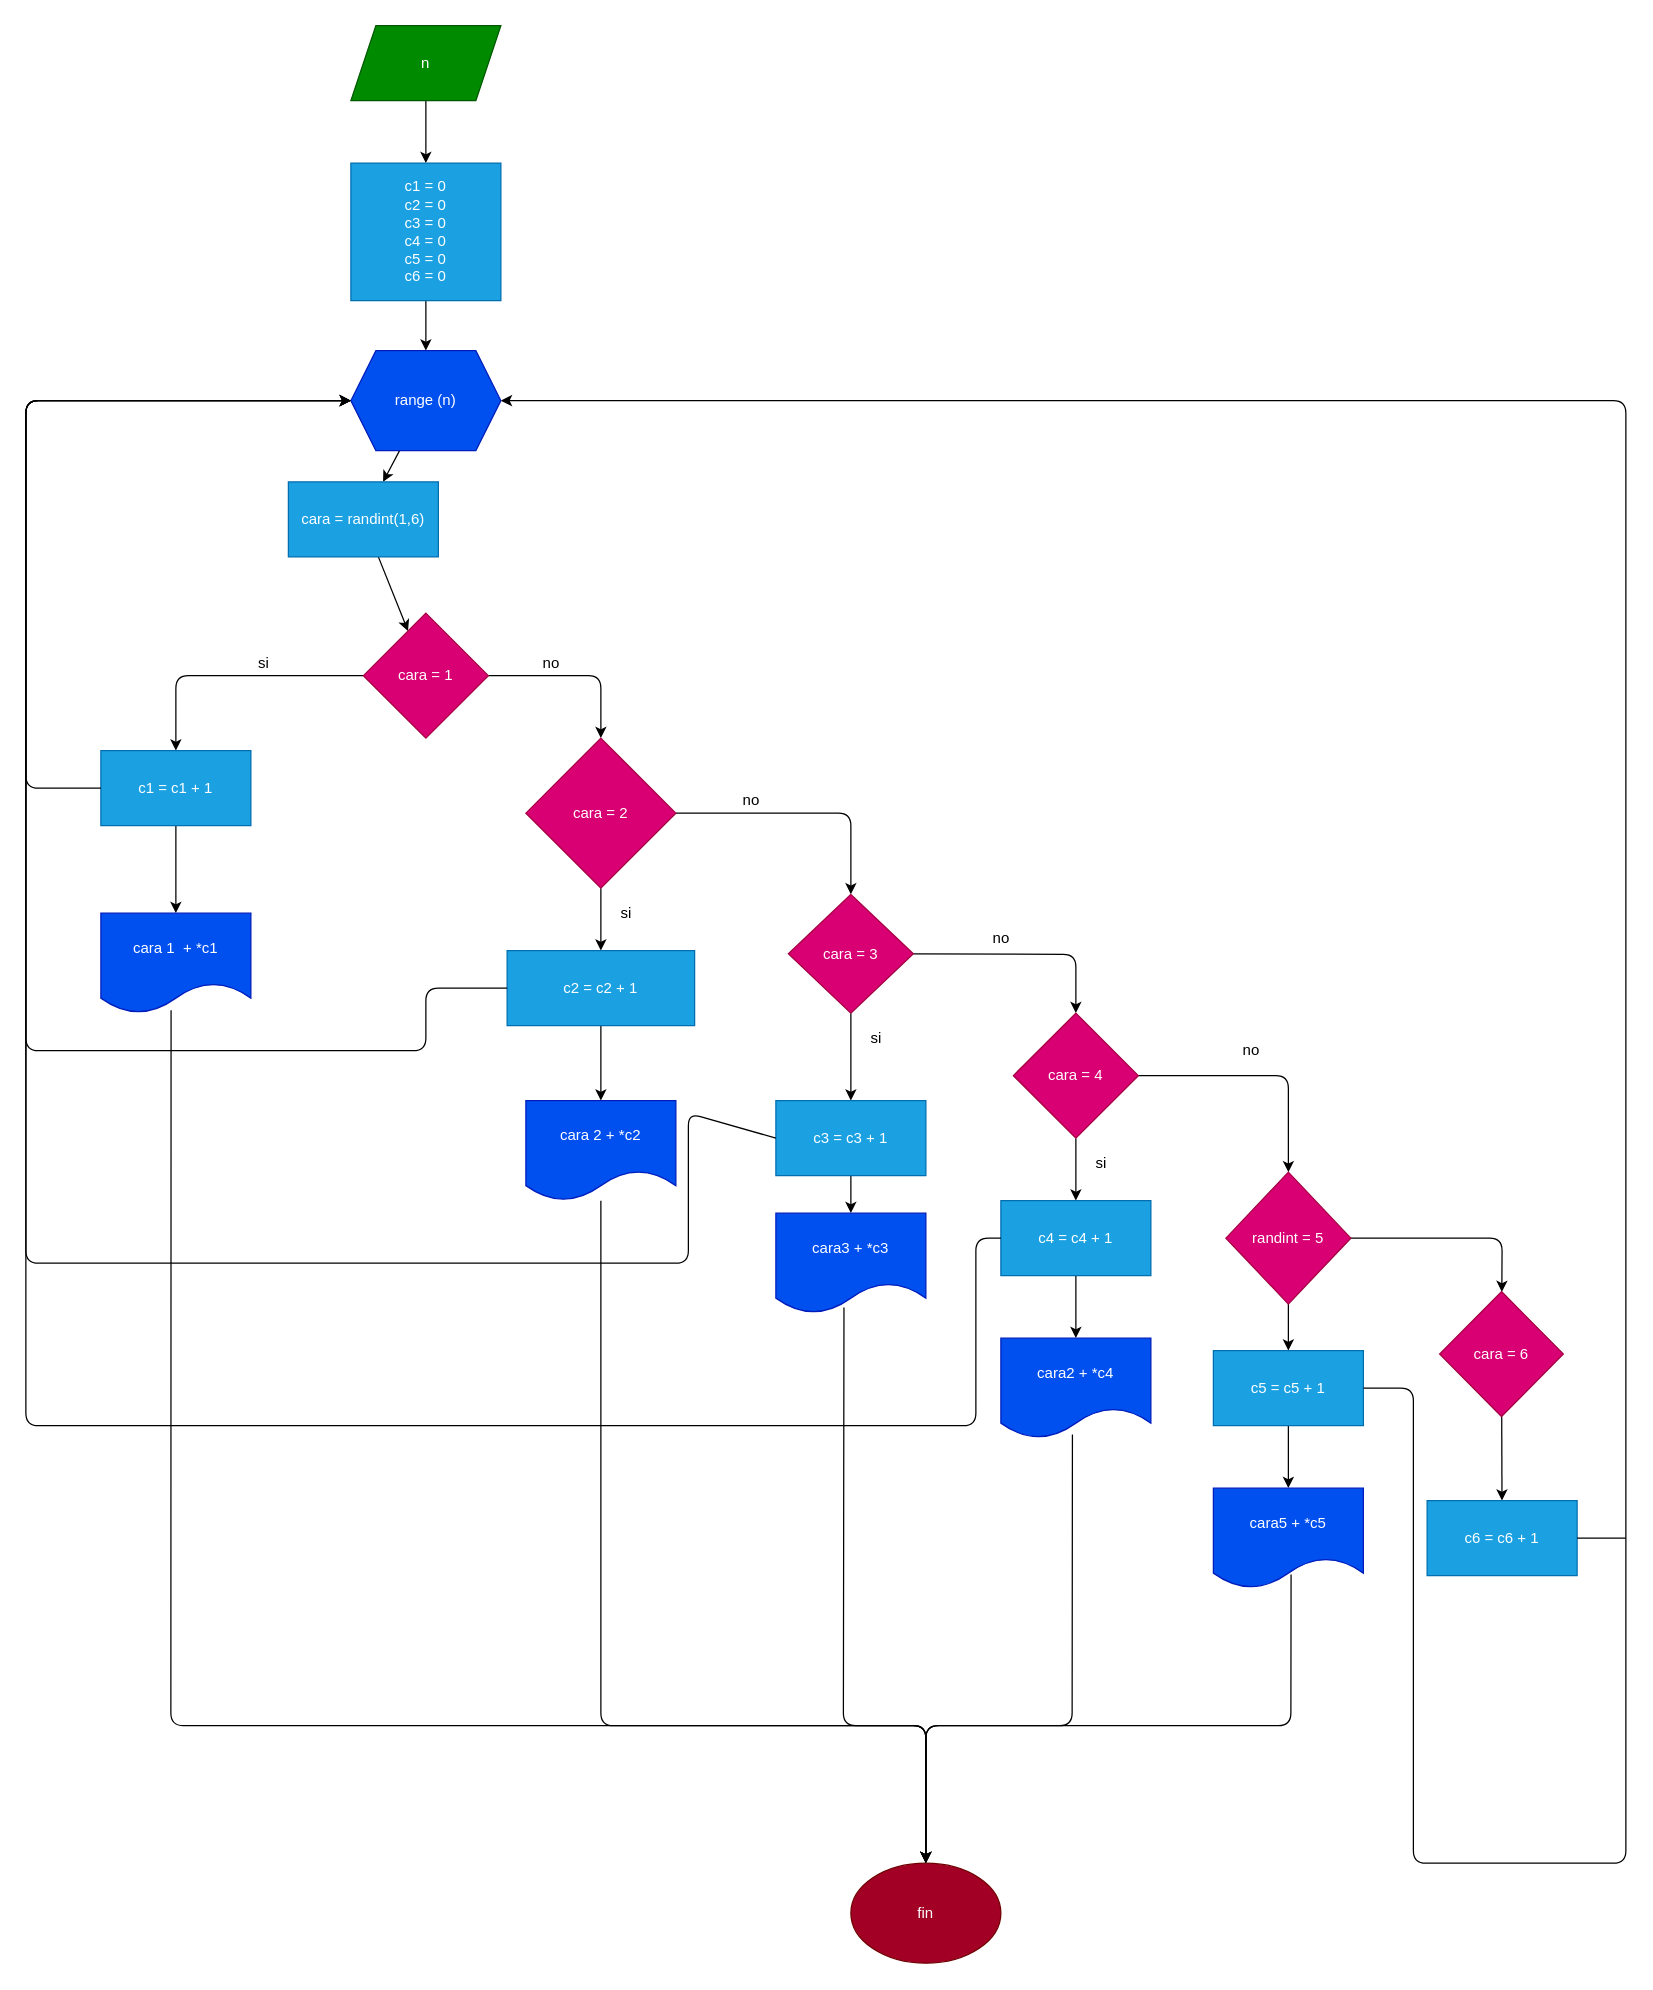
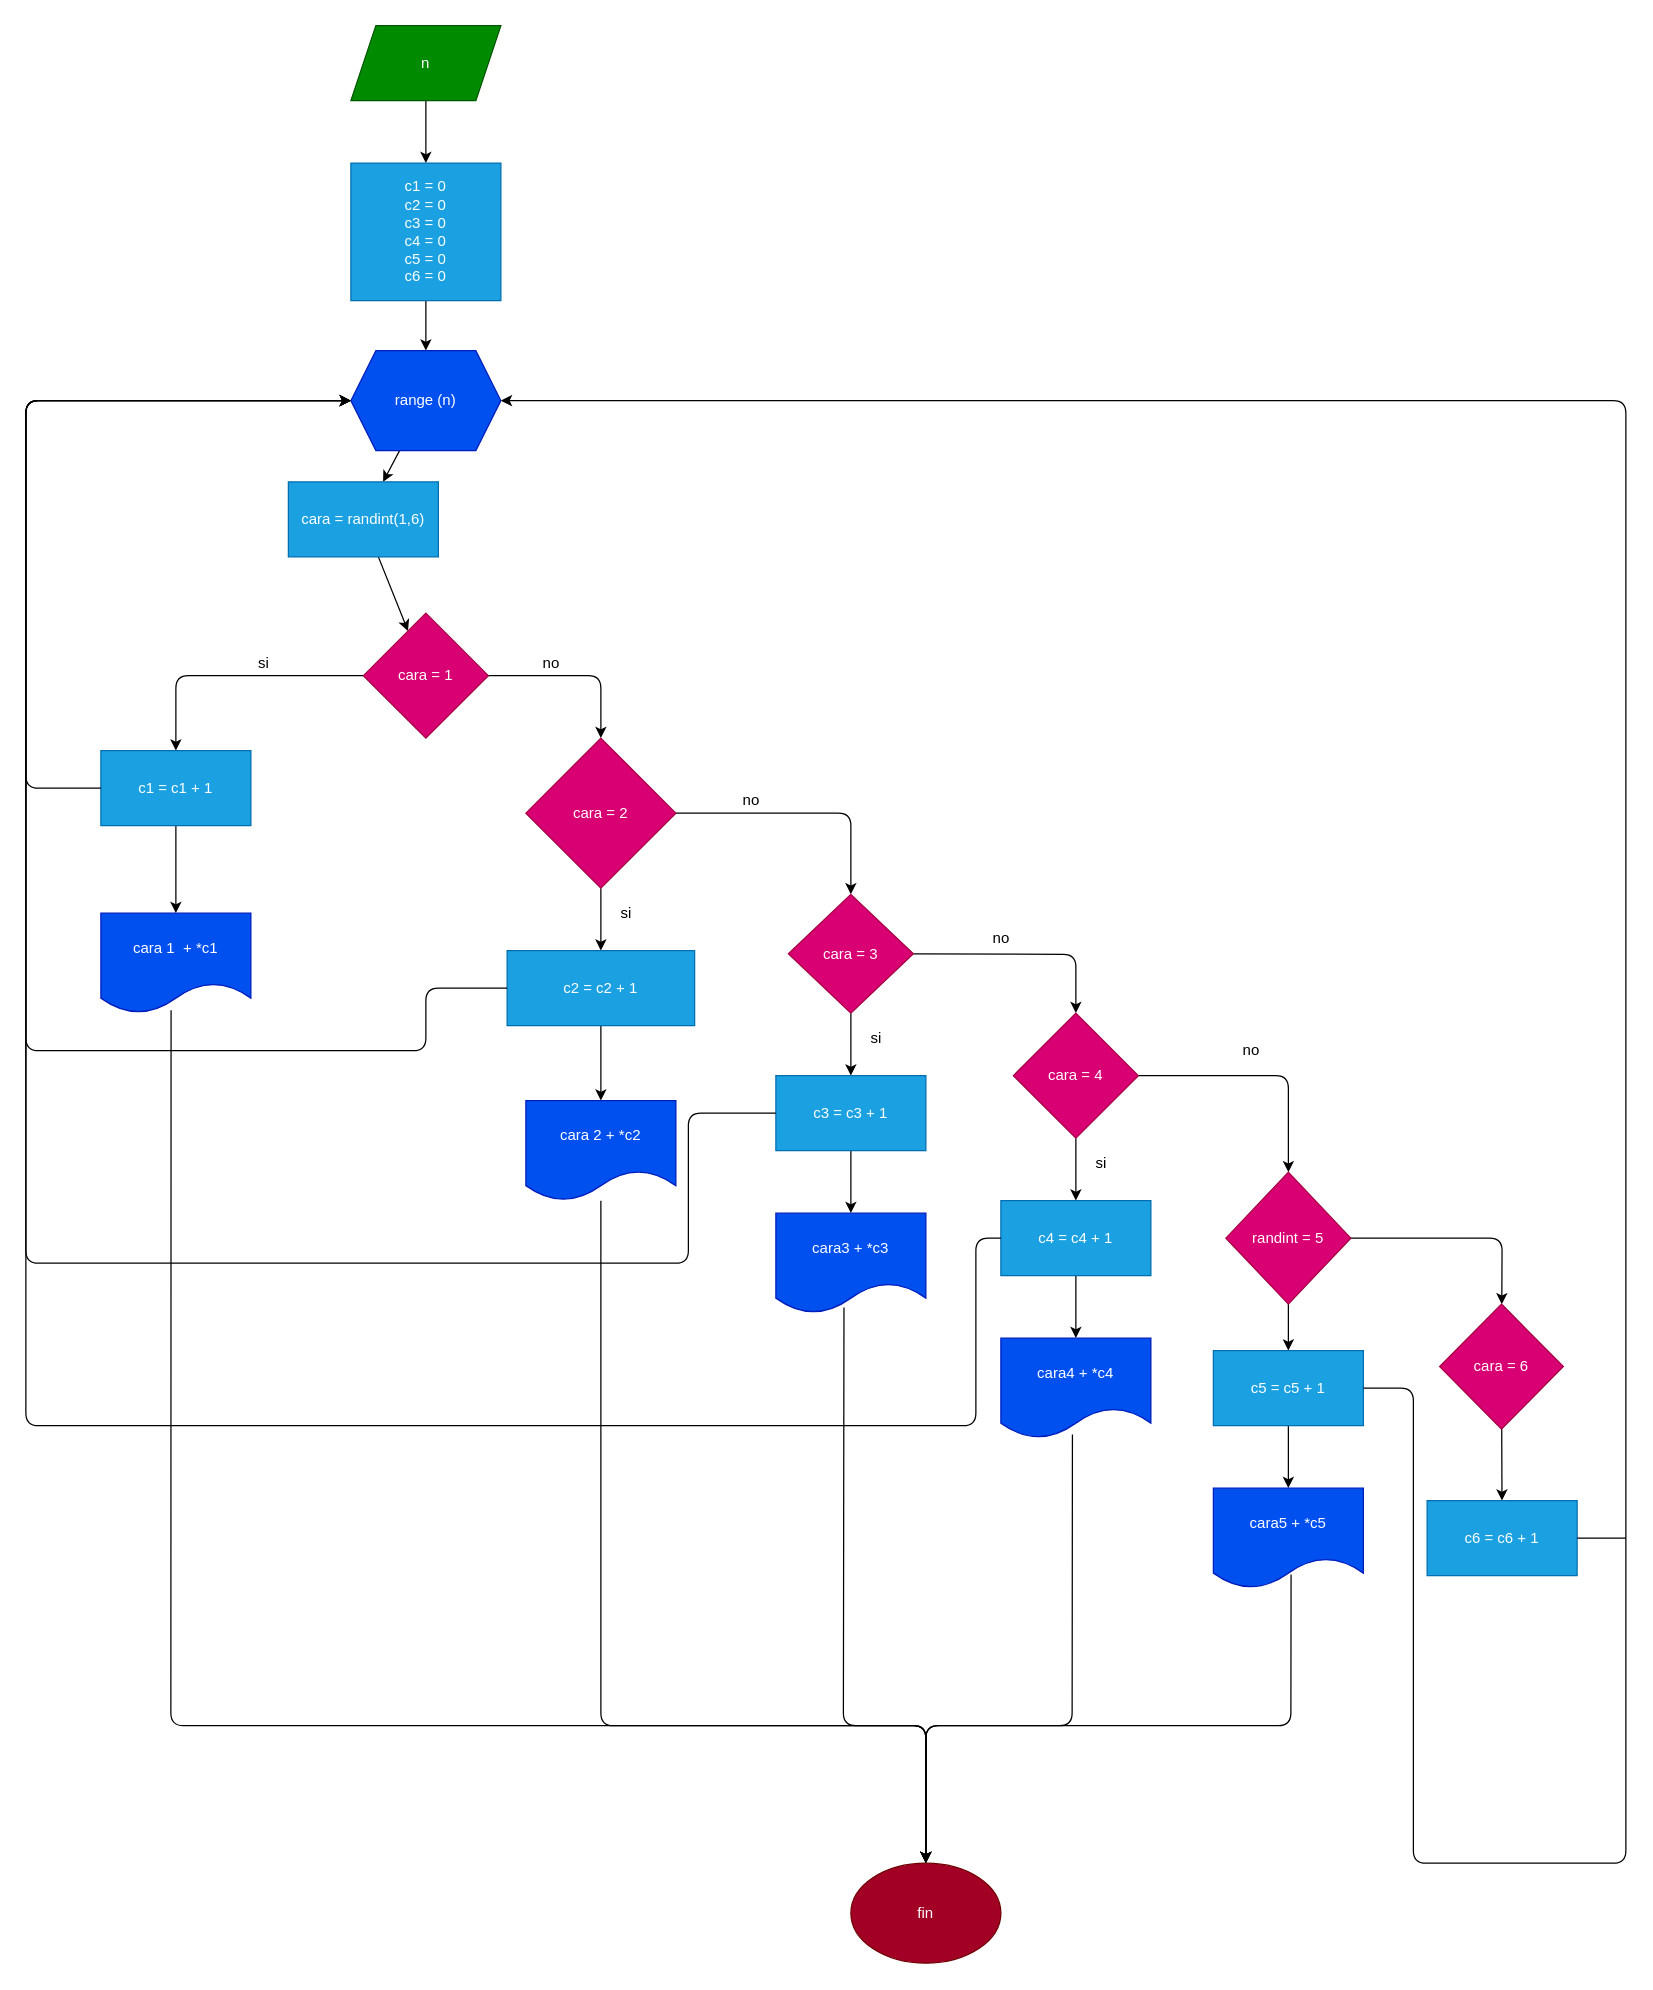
node "c3 = c3 + 1": moved (851, 1138) -> (851, 1113)
node "cara = 6": moved (1501, 1354) -> (1501, 1367)
node "cara2 + *c4": label "cara2 + *c4" -> "cara4 + *c4"
